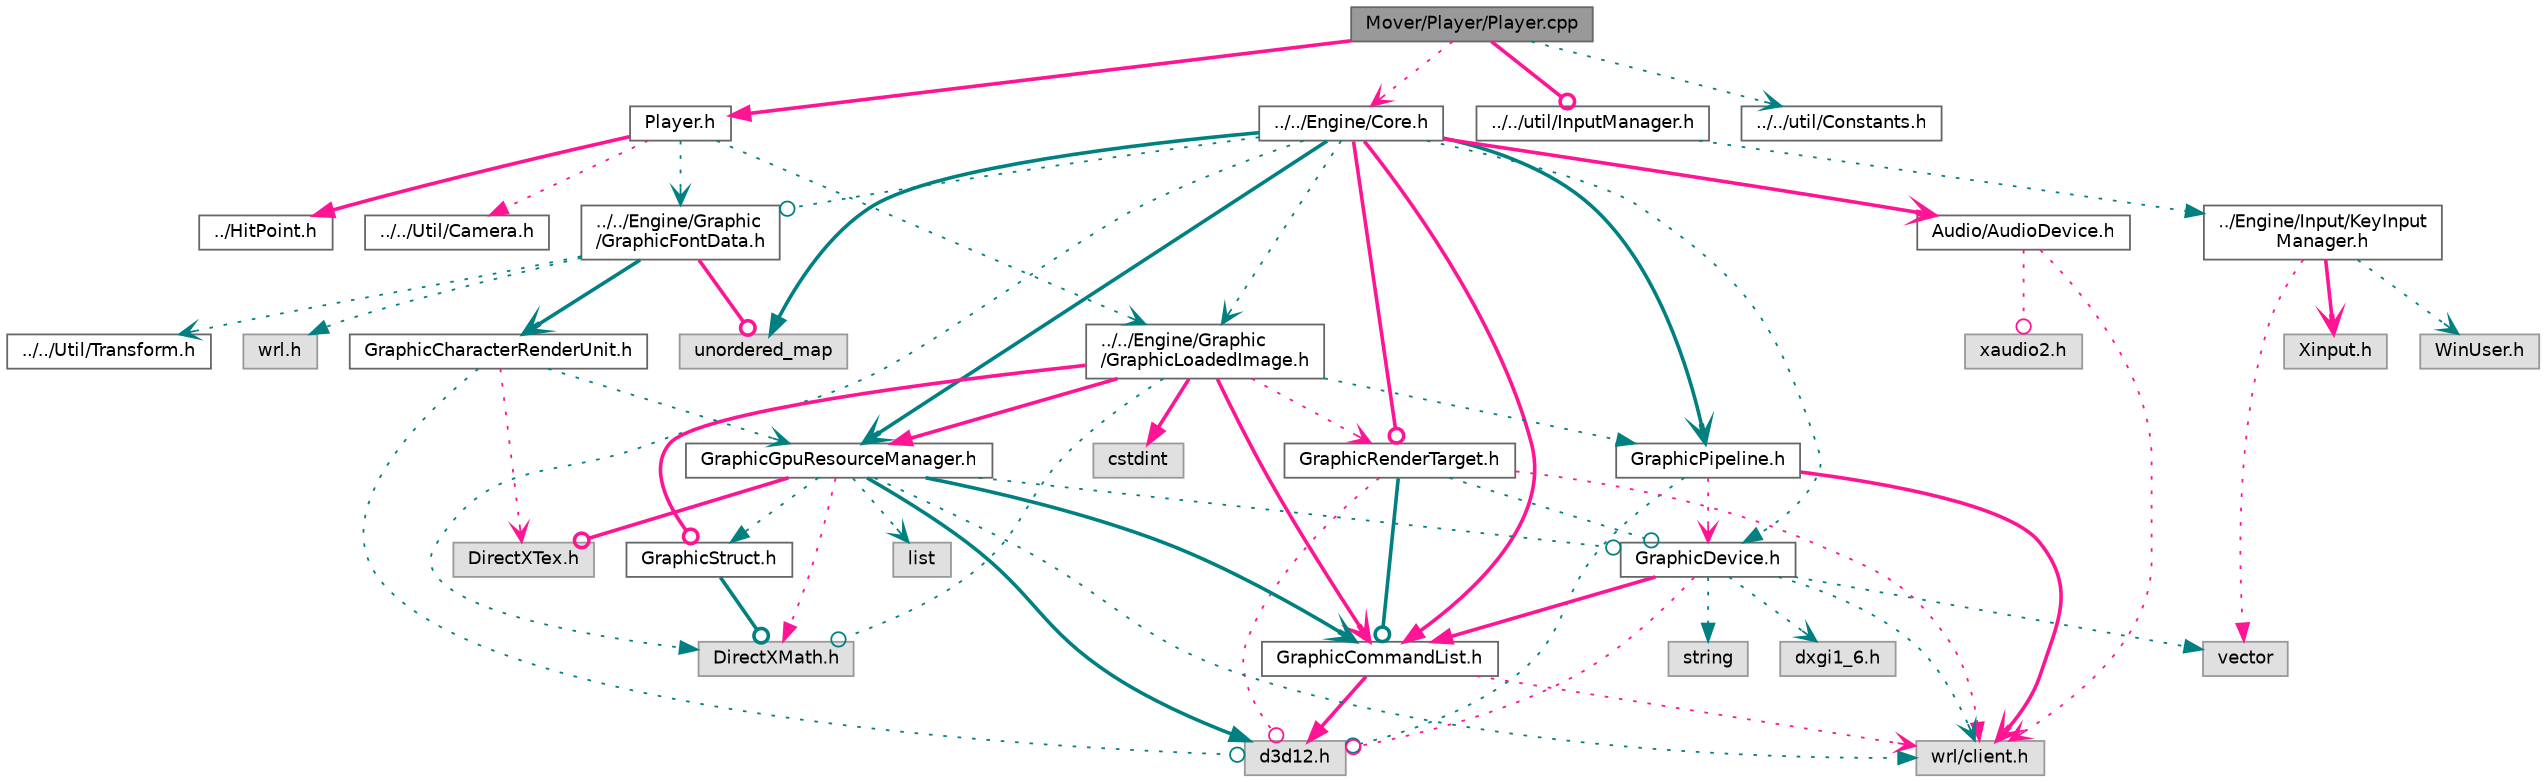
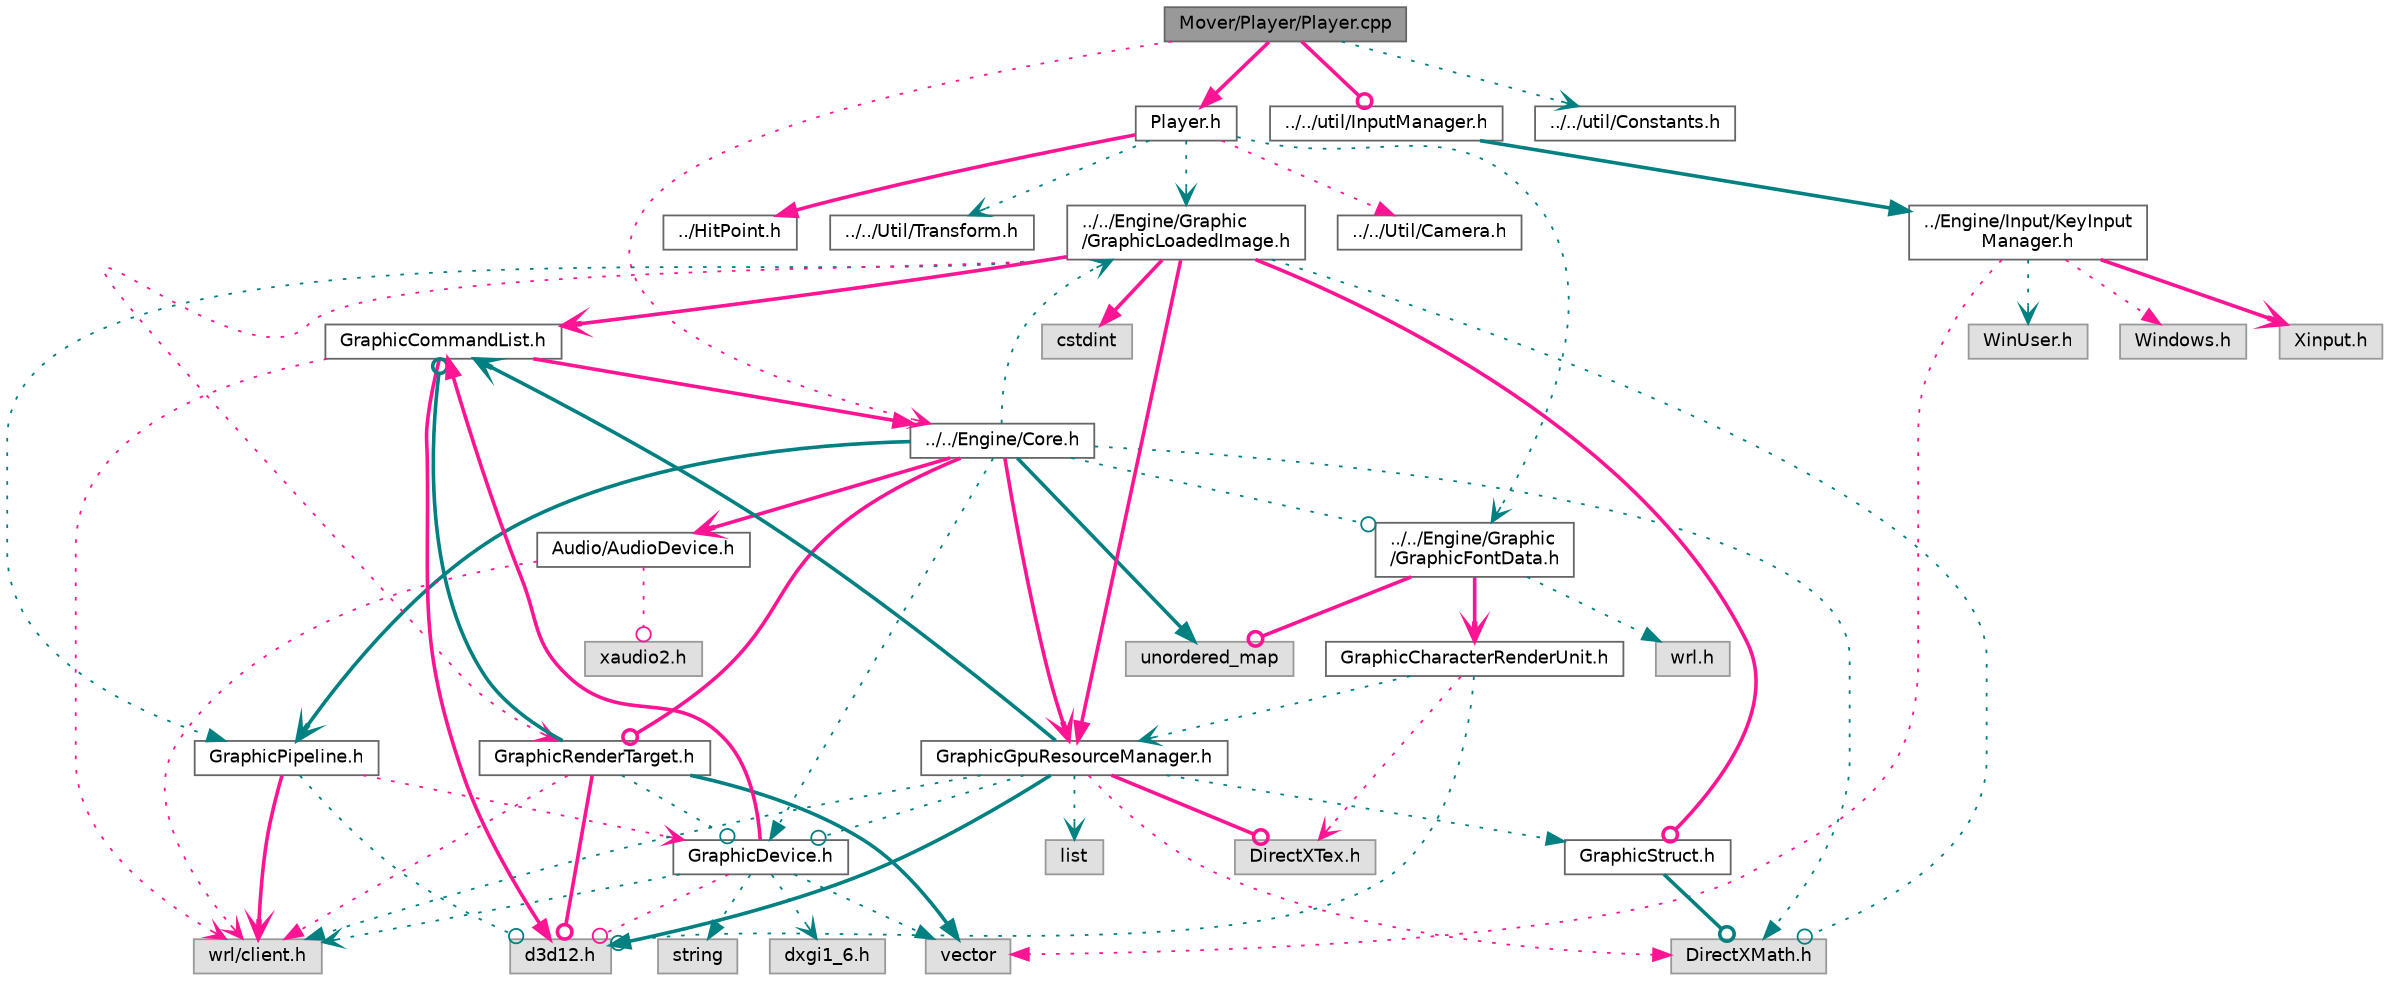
edge "../../util/InputManager.h" -> "../Engine/Input/KeyInput Manager.h": style dotted -> bold
edge "../../Engine/Core.h" -> "GraphicGpuResourceManager.h": color teal -> deeppink
edge "../../Engine/Graphic /GraphicFontData.h" -> "GraphicCharacterRenderUnit.h": color teal -> deeppink
edge "../../Engine/Graphic /GraphicFontData.h" -> "../../Util/Transform.h": now "Player.h" -> "../../Util/Transform.h"
node "Windows.h": added
edge "../../Engine/Core.h" -> "GraphicCommandList.h": reversed
edge "GraphicRenderTarget.h" -> "d3d12.h": style dotted -> bold
edge "GraphicRenderTarget.h" -> "vector": added
